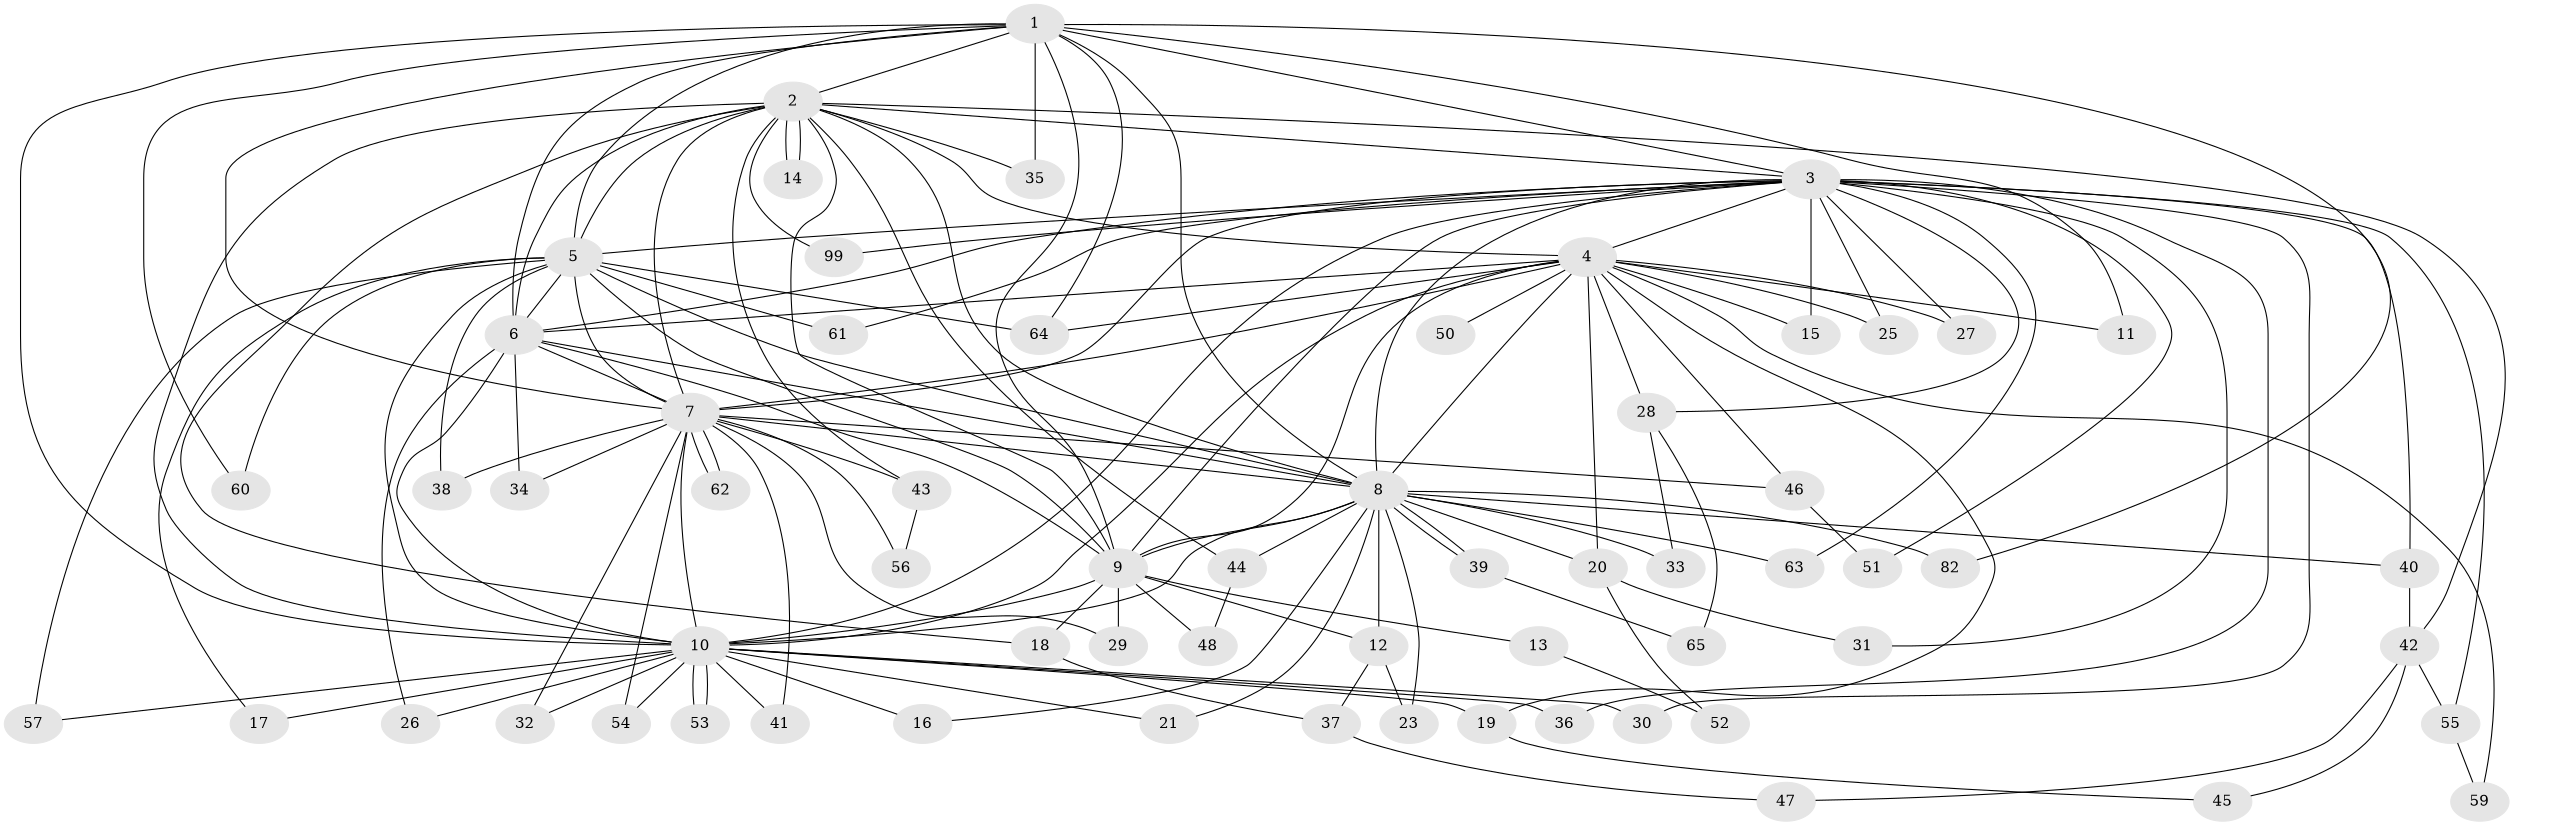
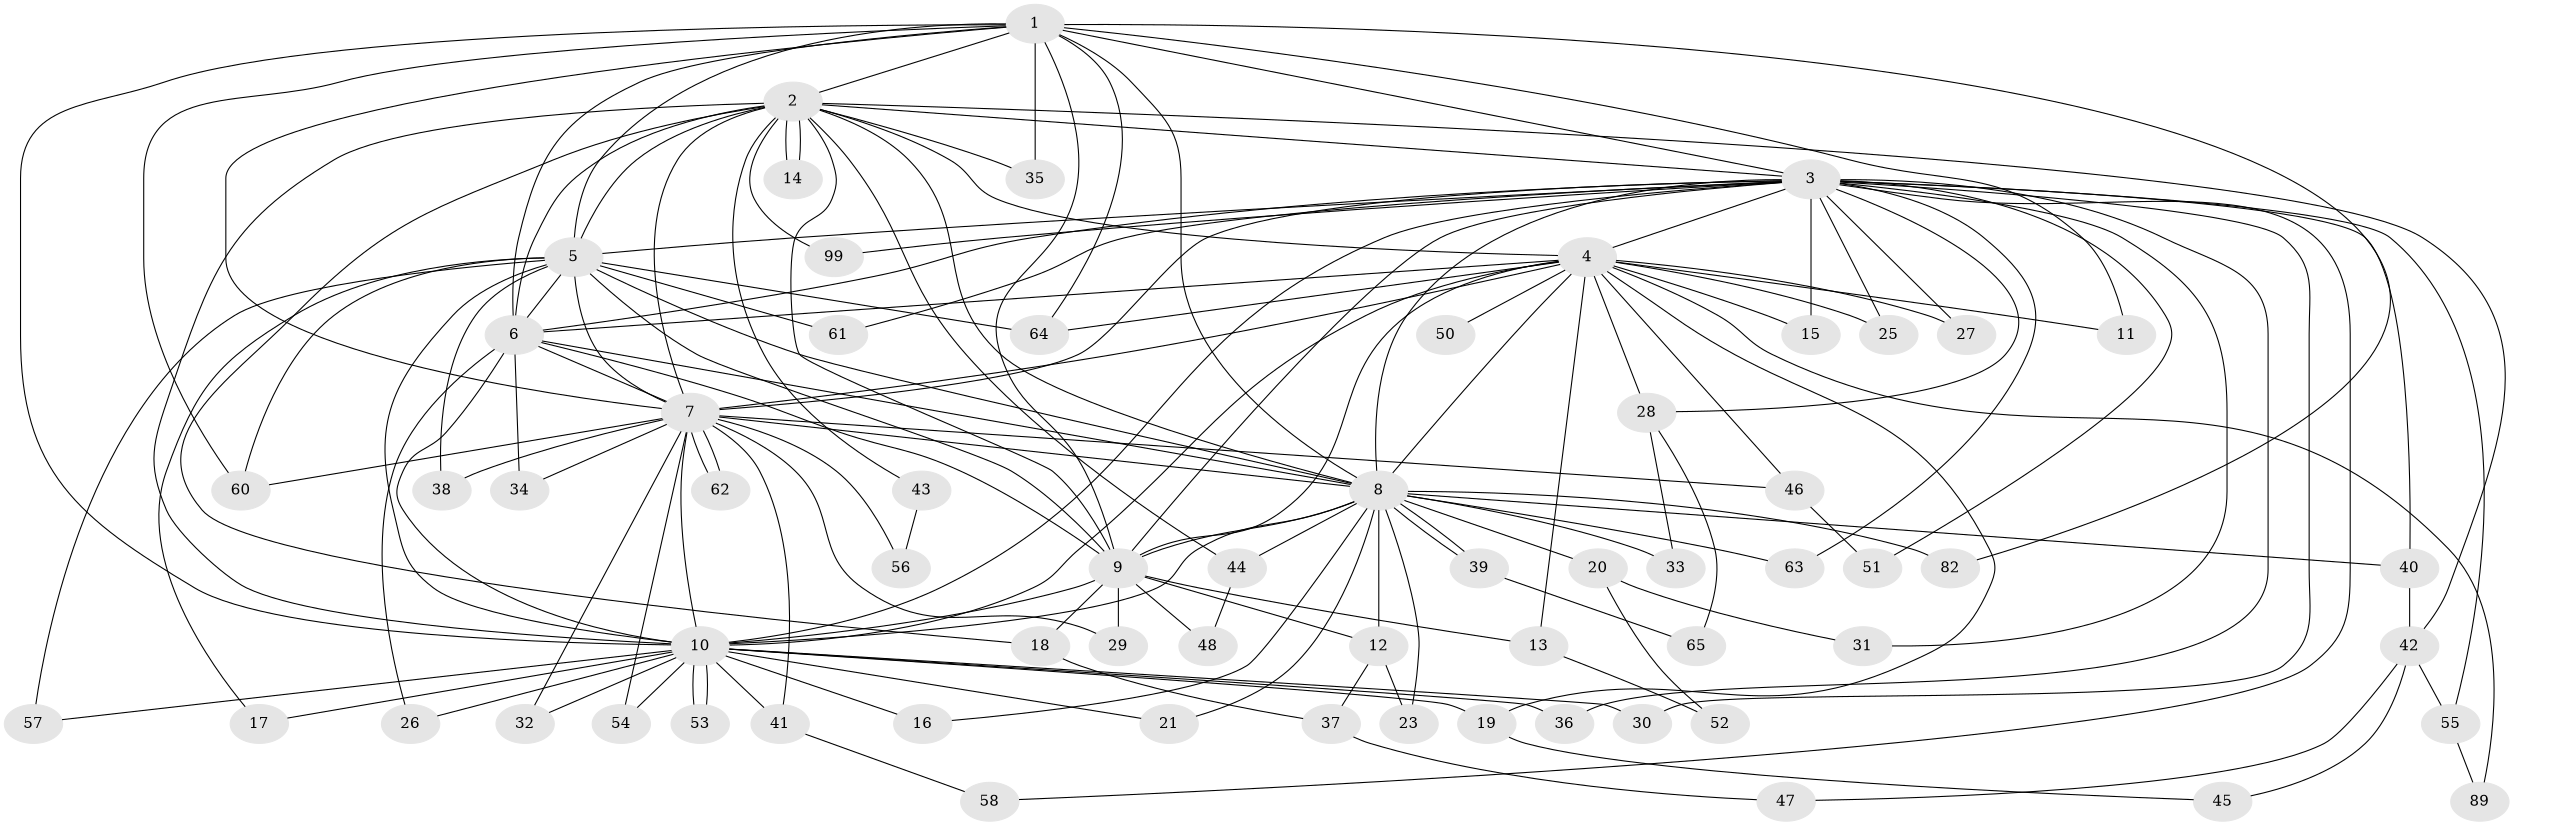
edge "4" -- "20": now "4" -- "13"
edge "7" -- "43": now "7" -- "60"
node "58": added
node "59": label "59" -> "89"
